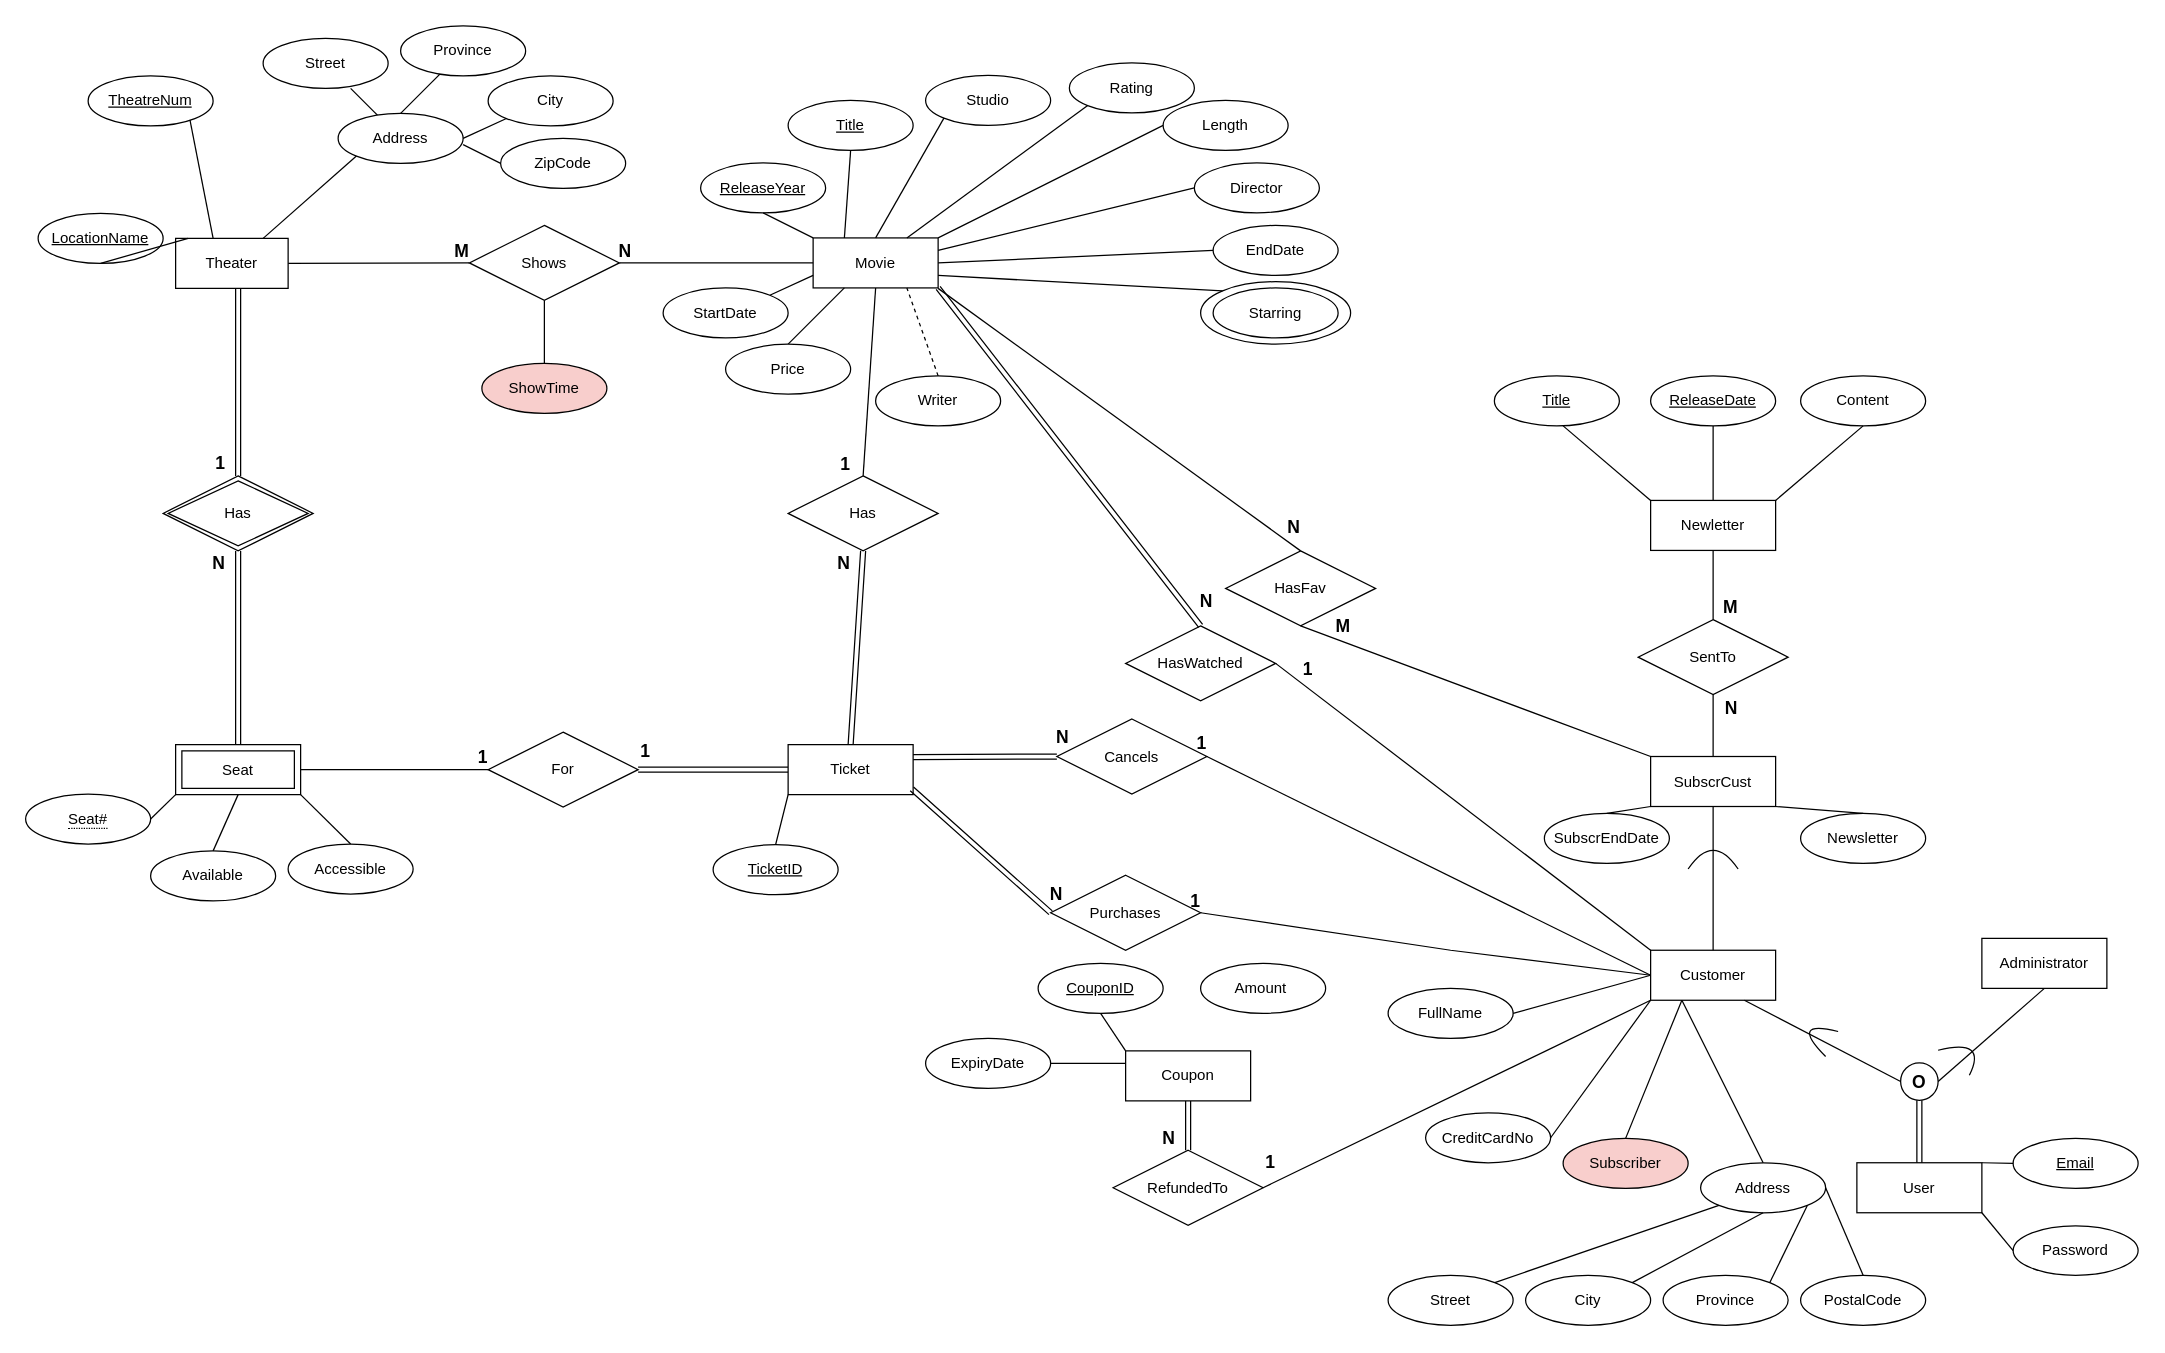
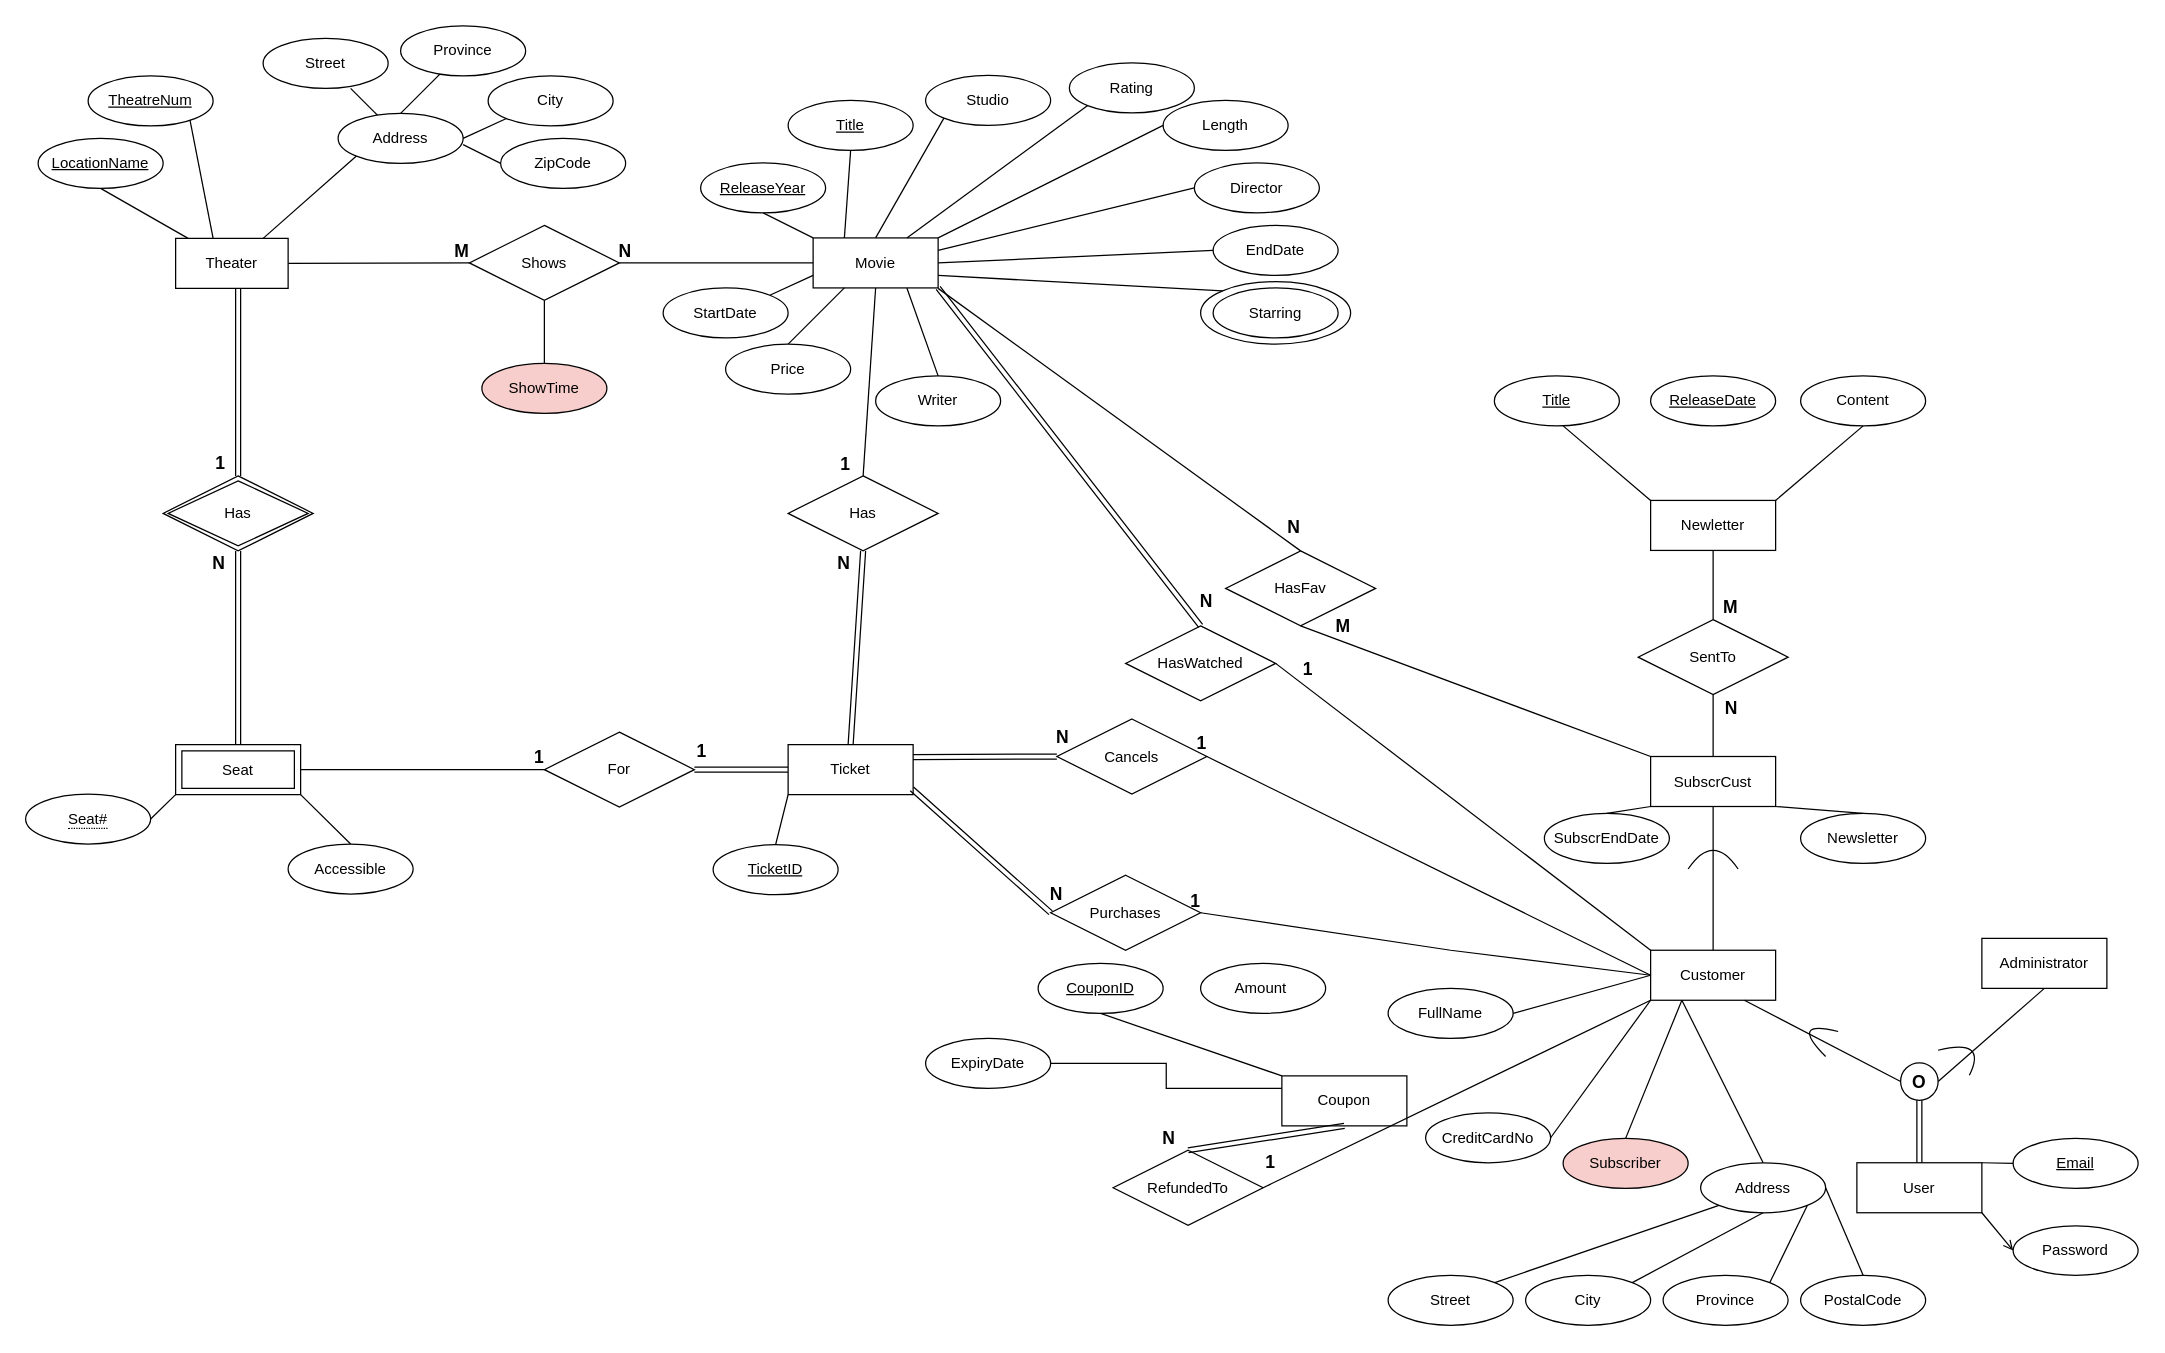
node "LocationName": moved (101, 238) -> (101, 163)
edge "Movie" -- "Writer": style dashed -> solid
edge "ReleaseDate" -- "Newletter": removed
node "For": moved (563, 769) -> (619, 769)
edge "Seat" -- "Available": removed
node "Available": removed
node "Coupon": moved (1188, 1076) -> (1344, 1101)
edge "User" -- "Password": arrowhead none -> open
